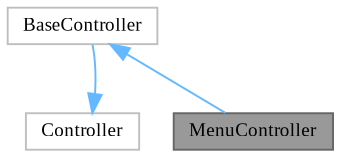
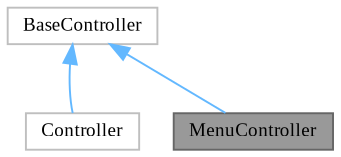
edge "BaseController" -> "Controller": reversed
